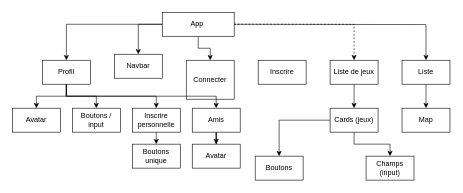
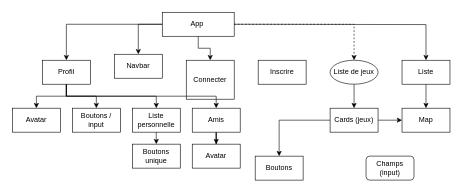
node "Liste de jeux": shape rectangle -> ellipse
node "Inscrire personnelle": label "Inscrire personnelle" -> "Liste personnelle"
edge "Cards (jeux)" -> "Champs (input)": now "Cards (jeux)" -> "Map"
node "Champs (input)": shape rectangle -> rounded rectangle
